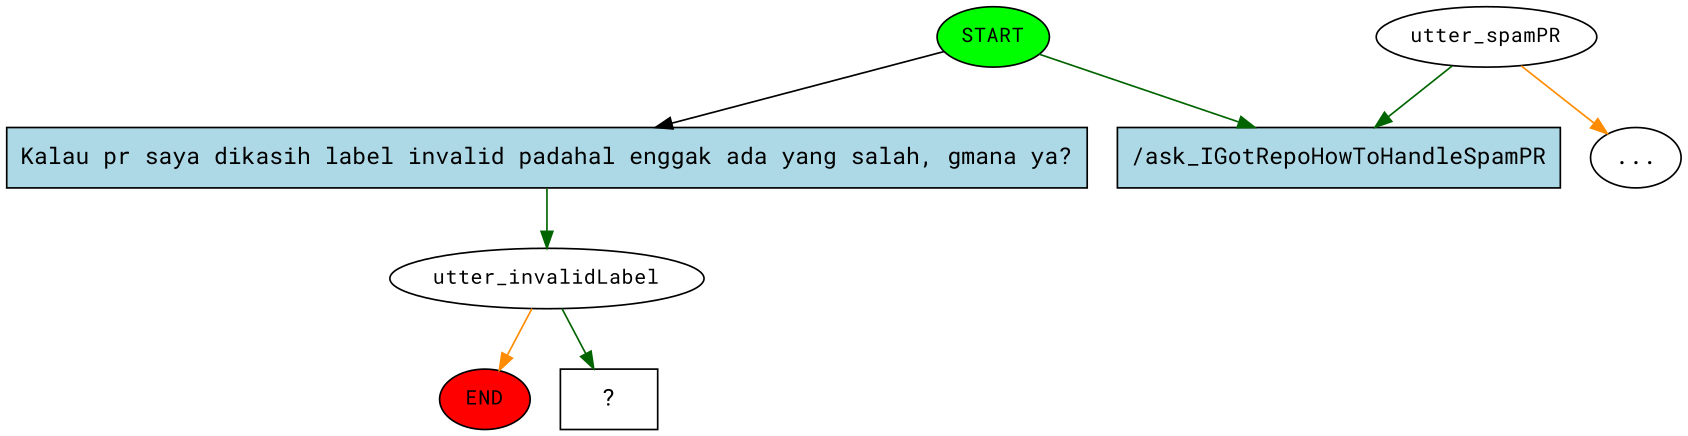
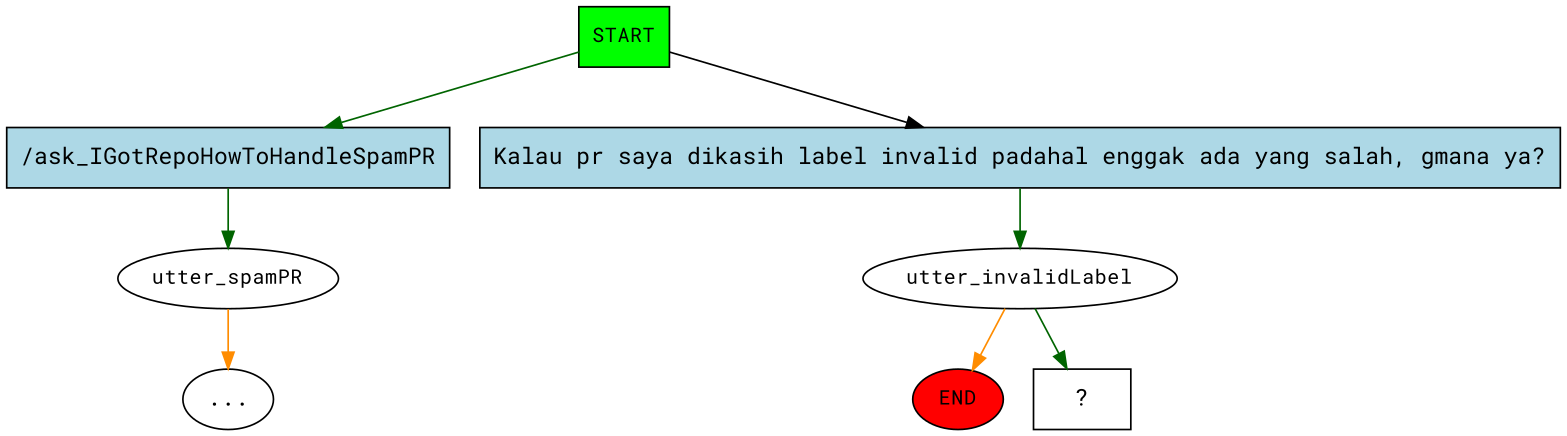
node "START": shape ellipse -> box
edge "utter_spamPR" -> "/ask_IGotRepoHowToHandleSpamPR": reversed
